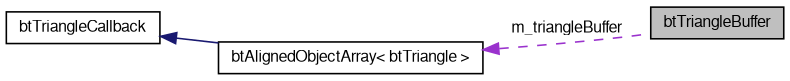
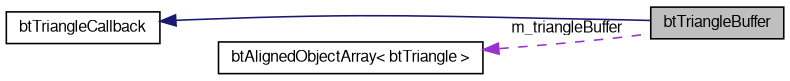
edge "btAlignedObjectArray< btTriangle >" -> "btTriangleCallback": now "btTriangleBuffer" -> "btTriangleCallback"
